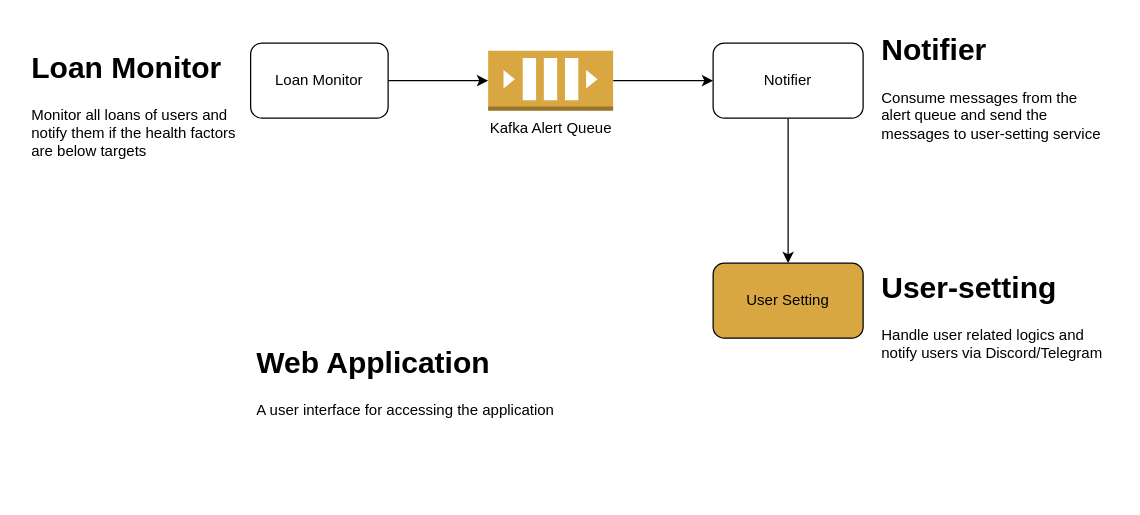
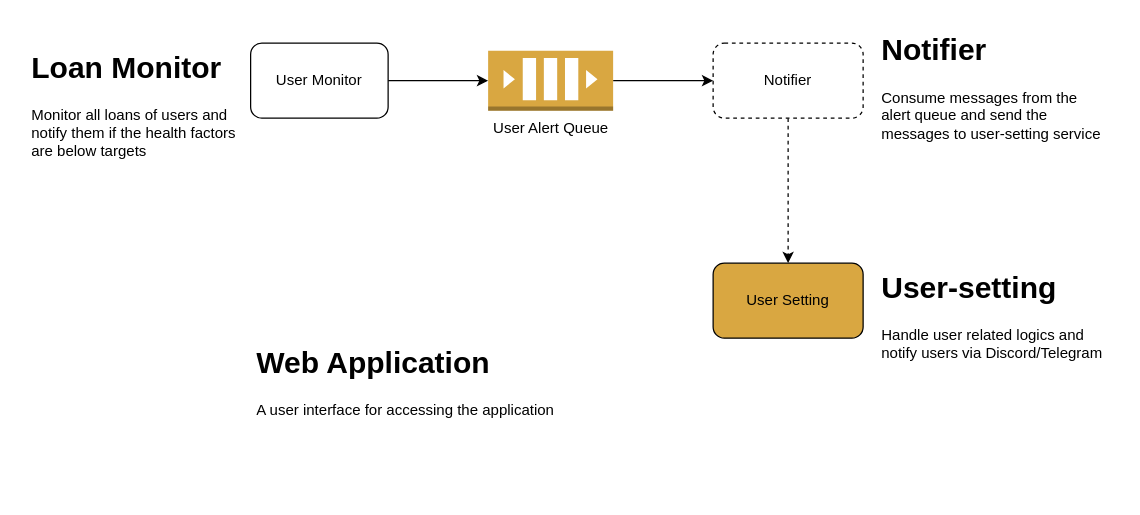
node "Loan Monitor": label "Loan Monitor" -> "User Monitor"
node "Notifier": style solid -> dashed
node "Kafka Alert Queue": label "Kafka Alert Queue" -> "User Alert Queue"
edge "Notifier" -> "User Setting": style solid -> dashed
